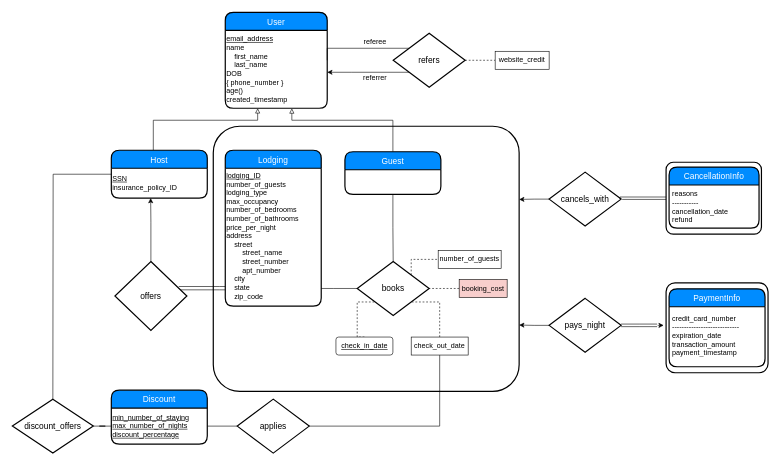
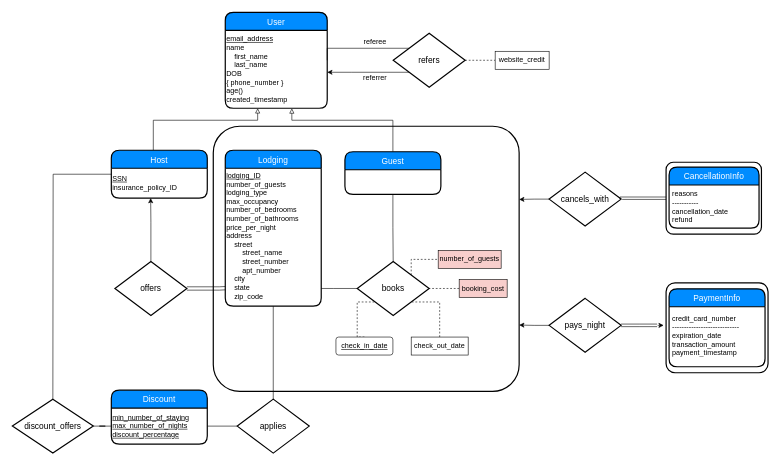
node "number_of_guests": fillcolor #ffffff -> #f8cecc
node "offers": size 72x69 -> 72x54
edge "check_out_date" -- "applies": now "Lodging" -- "applies"
